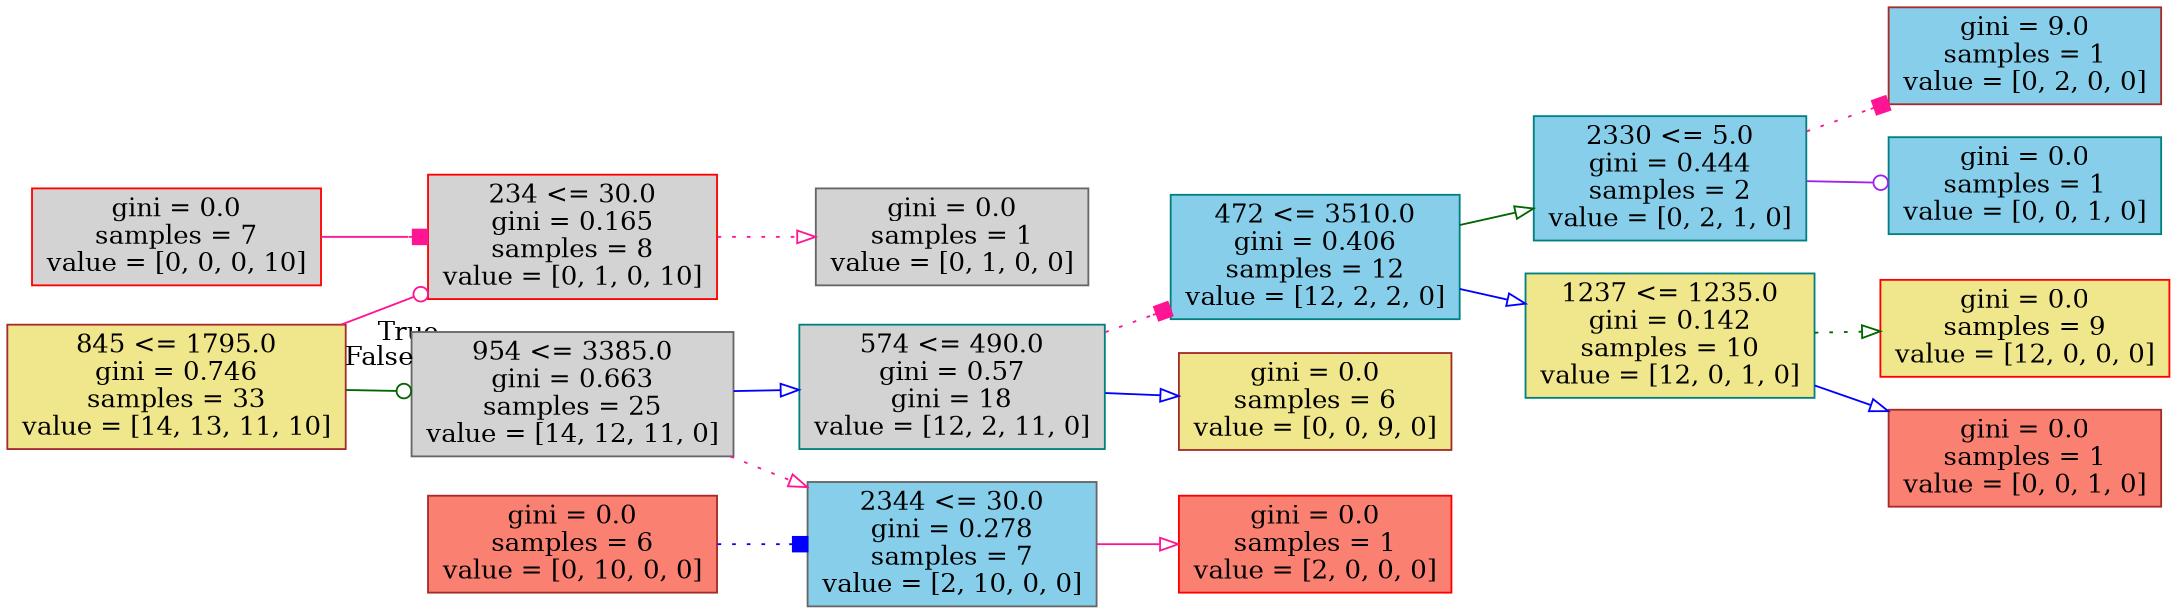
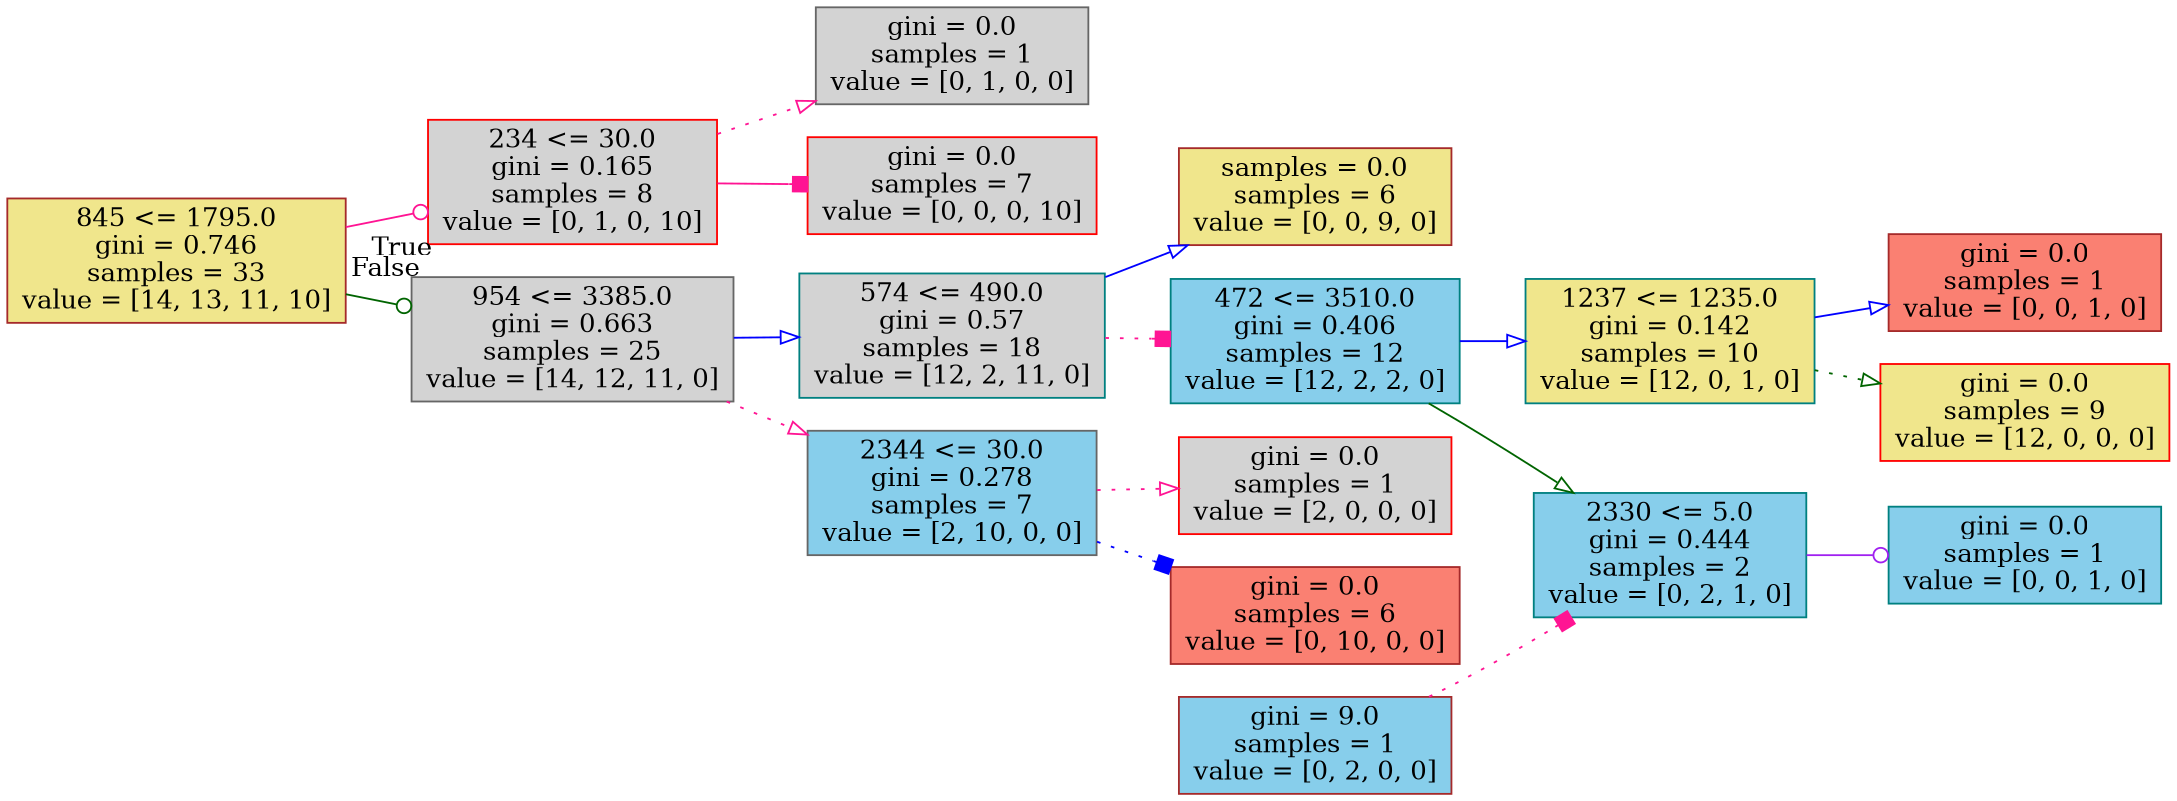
edge "2330 <= 5.0 gini = 0.444 samples = 2 value = [0, 2, 1, 0]" -> "gini = 9.0 samples = 1 value = [0, 2, 0, 0]": reversed
edge "gini = 0.0 samples = 7 value = [0, 0, 0, 10]" -> "234 <= 30.0 gini = 0.165 samples = 8 value = [0, 1, 0, 10]": reversed
node "574 <= 490.0 gini = 0.57 gini = 18 value = [12, 2, 11, 0]": label "574 <= 490.0 gini = 0.57 gini = 18 value = [12, 2, 11, 0]" -> "574 <= 490.0 gini = 0.57 samples = 18 value = [12, 2, 11, 0]"
node "gini = 0.0 samples = 6 value = [0, 0, 9, 0]": label "gini = 0.0 samples = 6 value = [0, 0, 9, 0]" -> "samples = 0.0 samples = 6 value = [0, 0, 9, 0]"
edge "gini = 0.0 samples = 6 value = [0, 10, 0, 0]" -> "2344 <= 30.0 gini = 0.278 samples = 7 value = [2, 10, 0, 0]": reversed
edge "2344 <= 30.0 gini = 0.278 samples = 7 value = [2, 10, 0, 0]" -> "gini = 0.0 samples = 1 value = [2, 0, 0, 0]": style solid -> dotted
node "gini = 0.0 samples = 1 value = [2, 0, 0, 0]": fillcolor salmon -> lightgrey
